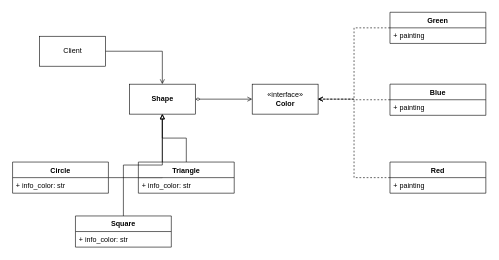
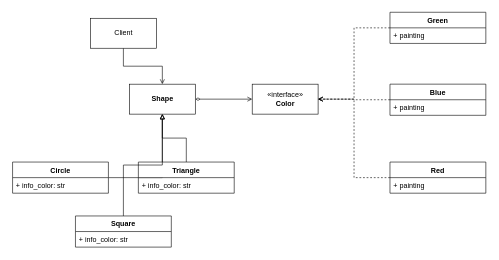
node "Client": moved (72, 51) -> (123, 33)
